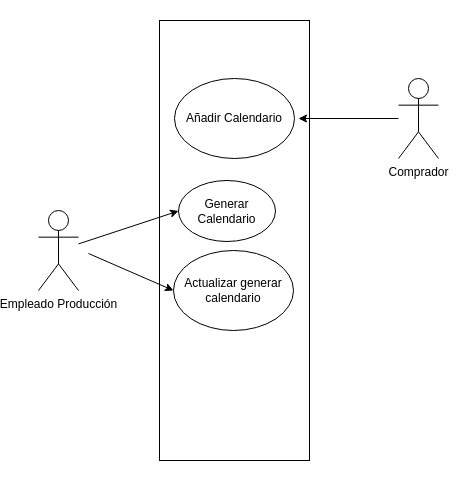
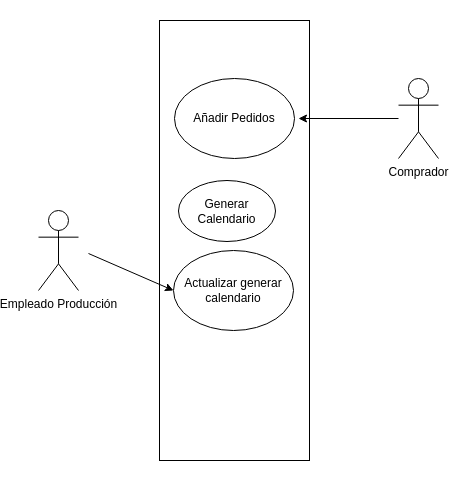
node "Añadir Calendario": label "Añadir Calendario" -> "Añadir Pedidos"
edge "Empleado Producción" -> "Generar Calendario": removed
